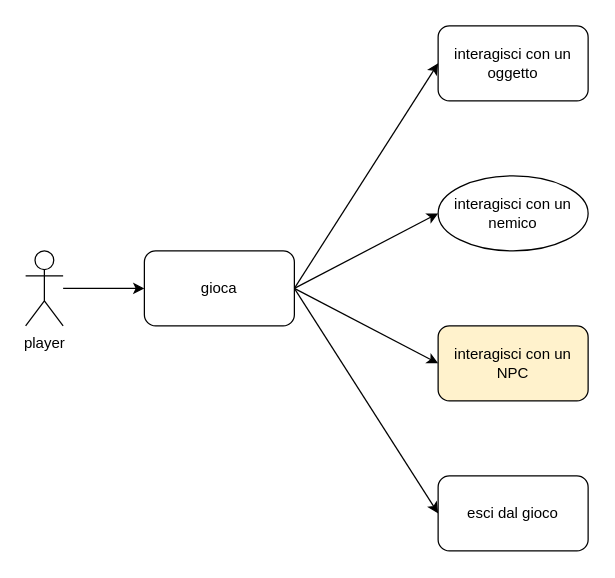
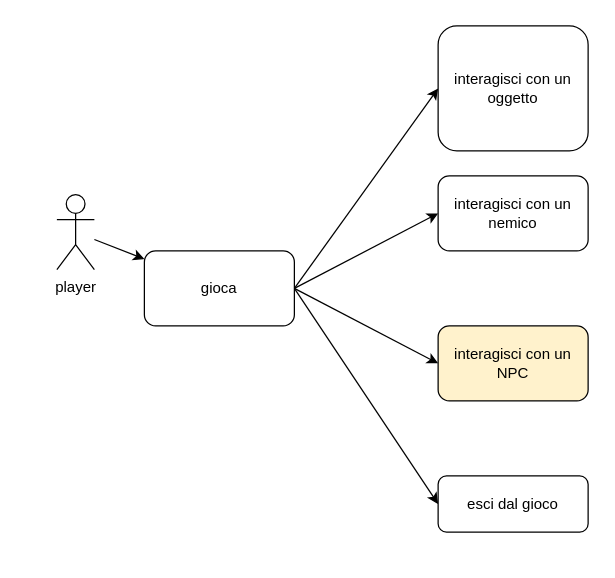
node "interagisci con un oggetto": size 150x75 -> 150x125
node "interagisci con un nemico": shape ellipse -> rounded rectangle
node "player": moved (44, 288) -> (76, 232)
node "esci dal gioco": size 150x75 -> 150x56
